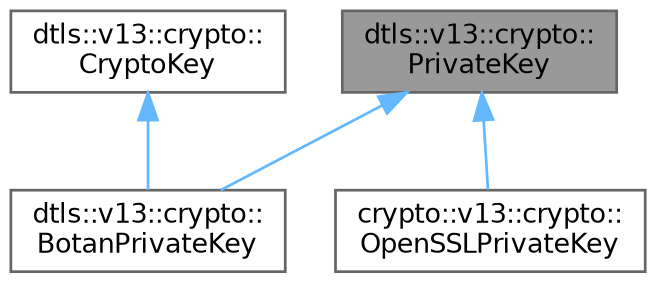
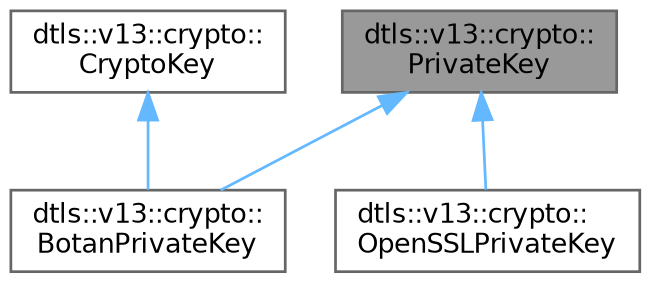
node "crypto::v13::crypto:: OpenSSLPrivateKey": label "crypto::v13::crypto:: OpenSSLPrivateKey" -> "dtls::v13::crypto:: OpenSSLPrivateKey"
